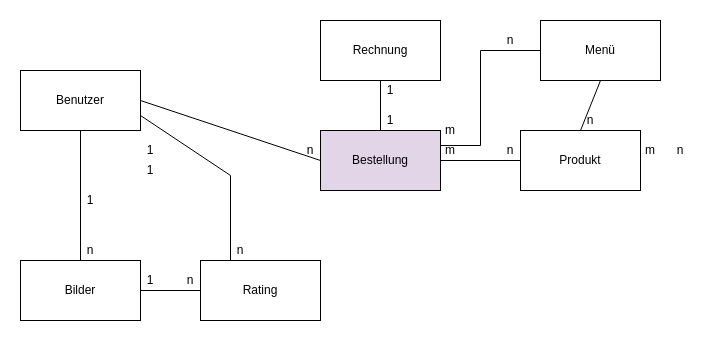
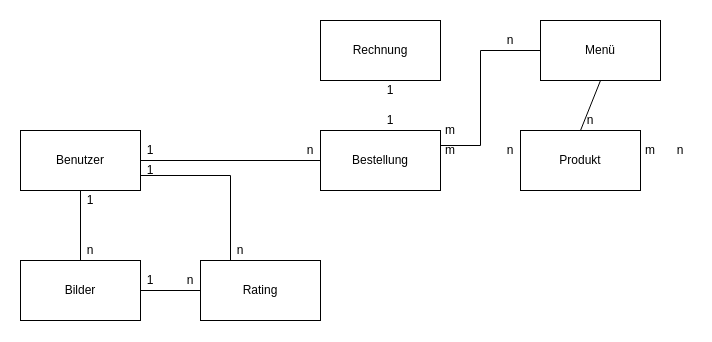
node "Benutzer": moved (81, 101) -> (81, 161)
edge "Rechnung" -- "Bestellung": removed
node "Bestellung": fillcolor #e1d5e7 -> #ffffff
edge "Bestellung" -- "Produkt": removed
